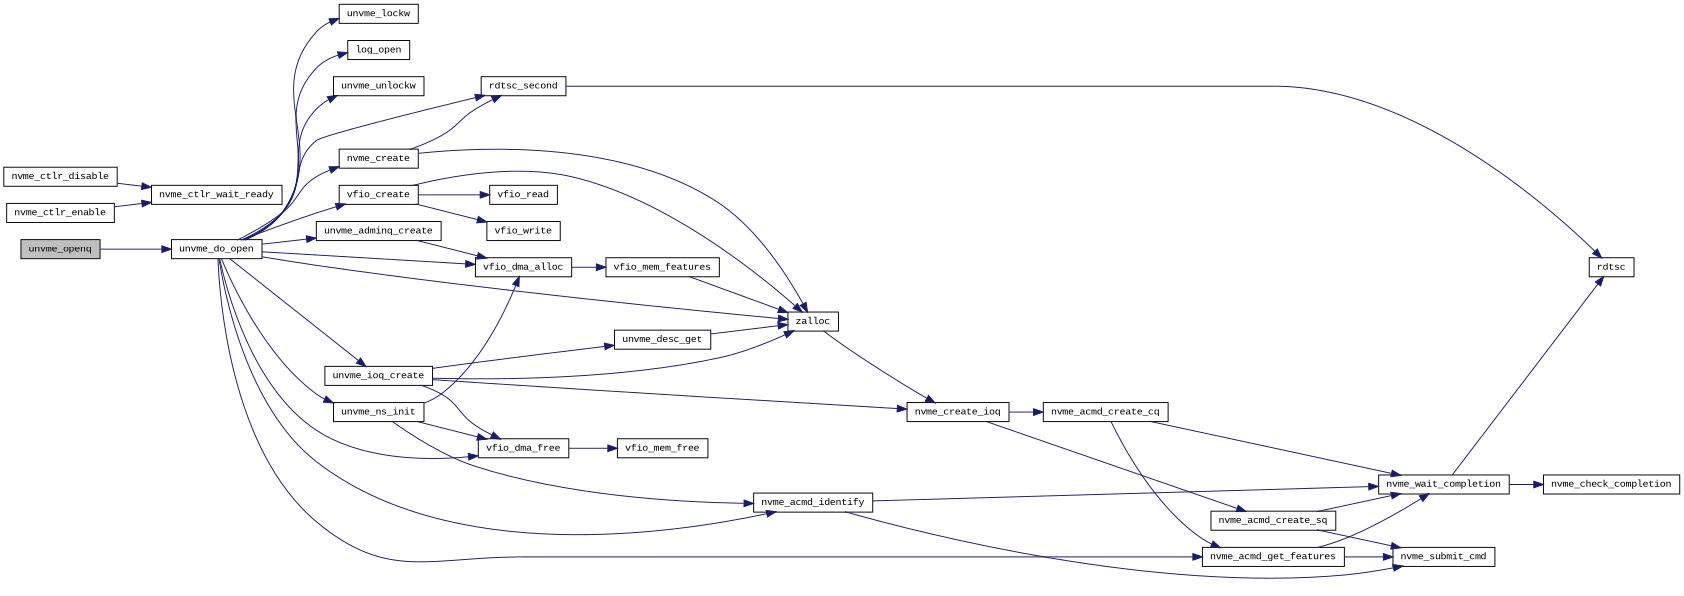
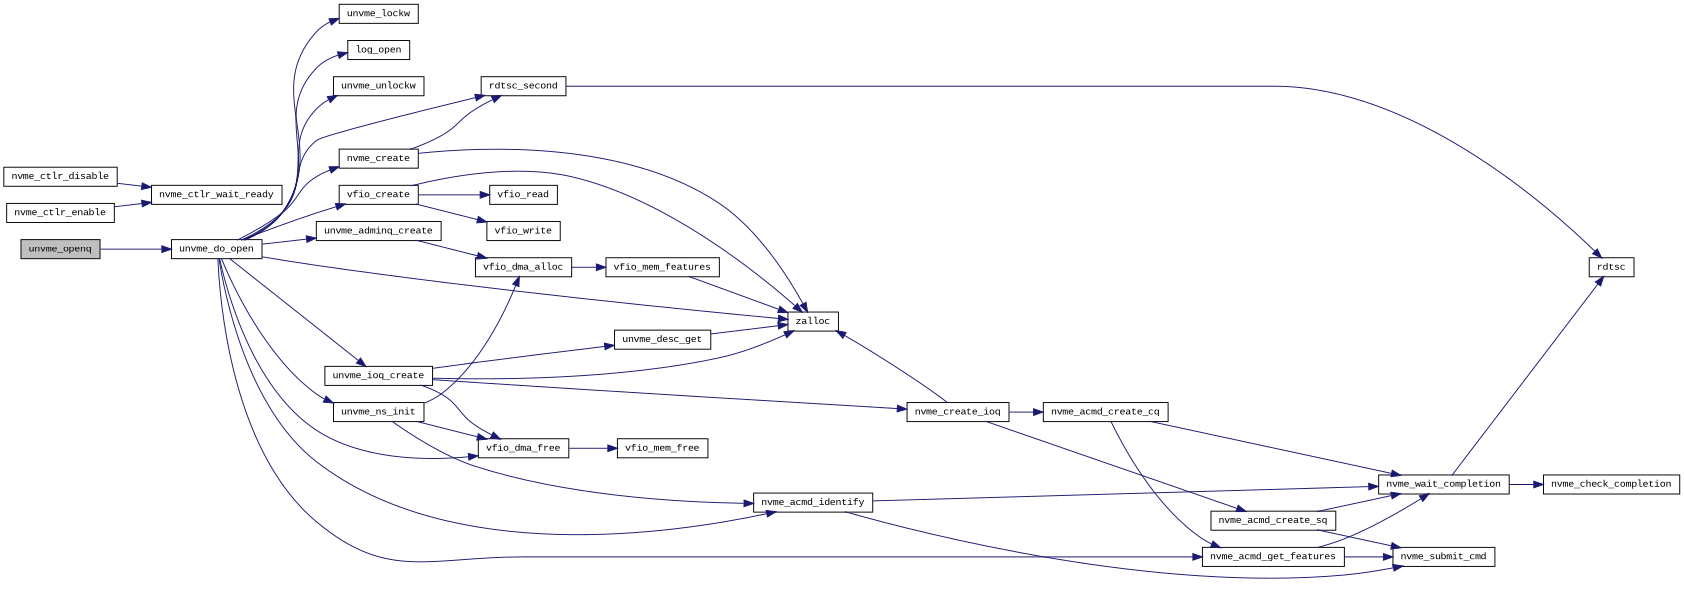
edge "unvme_do_open" -> "vfio_dma_alloc": removed
edge "zalloc" -> "nvme_create_ioq": reversed
